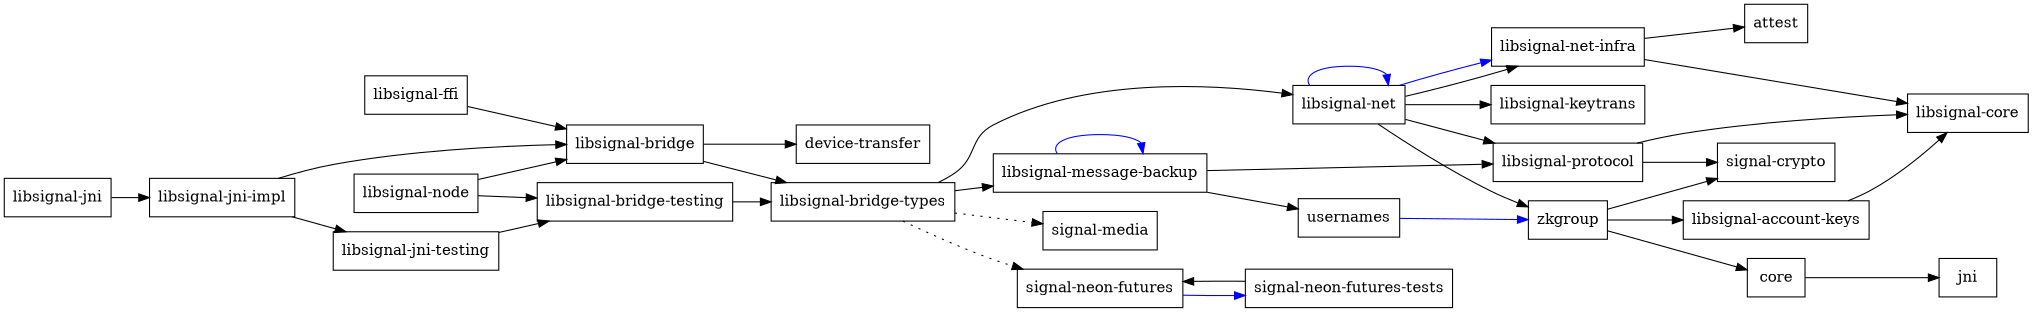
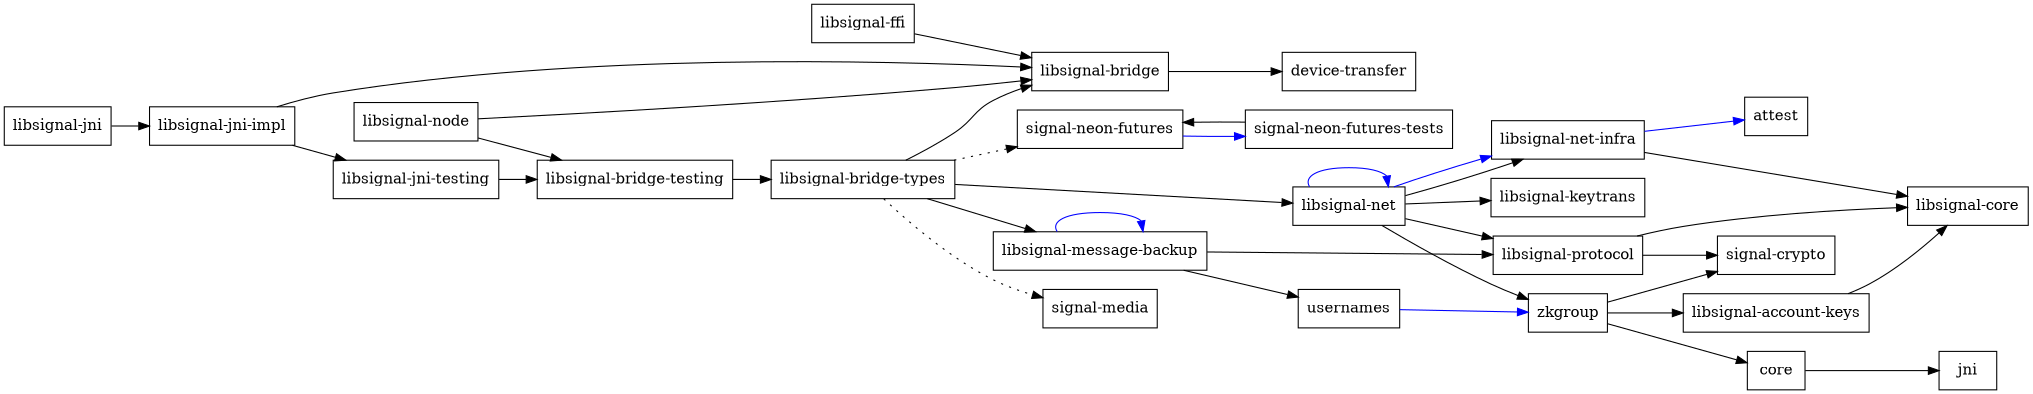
edge "libsignal-net-infra" -> "attest": color black -> blue
edge "libsignal-bridge" -> "libsignal-bridge-types": reversed
